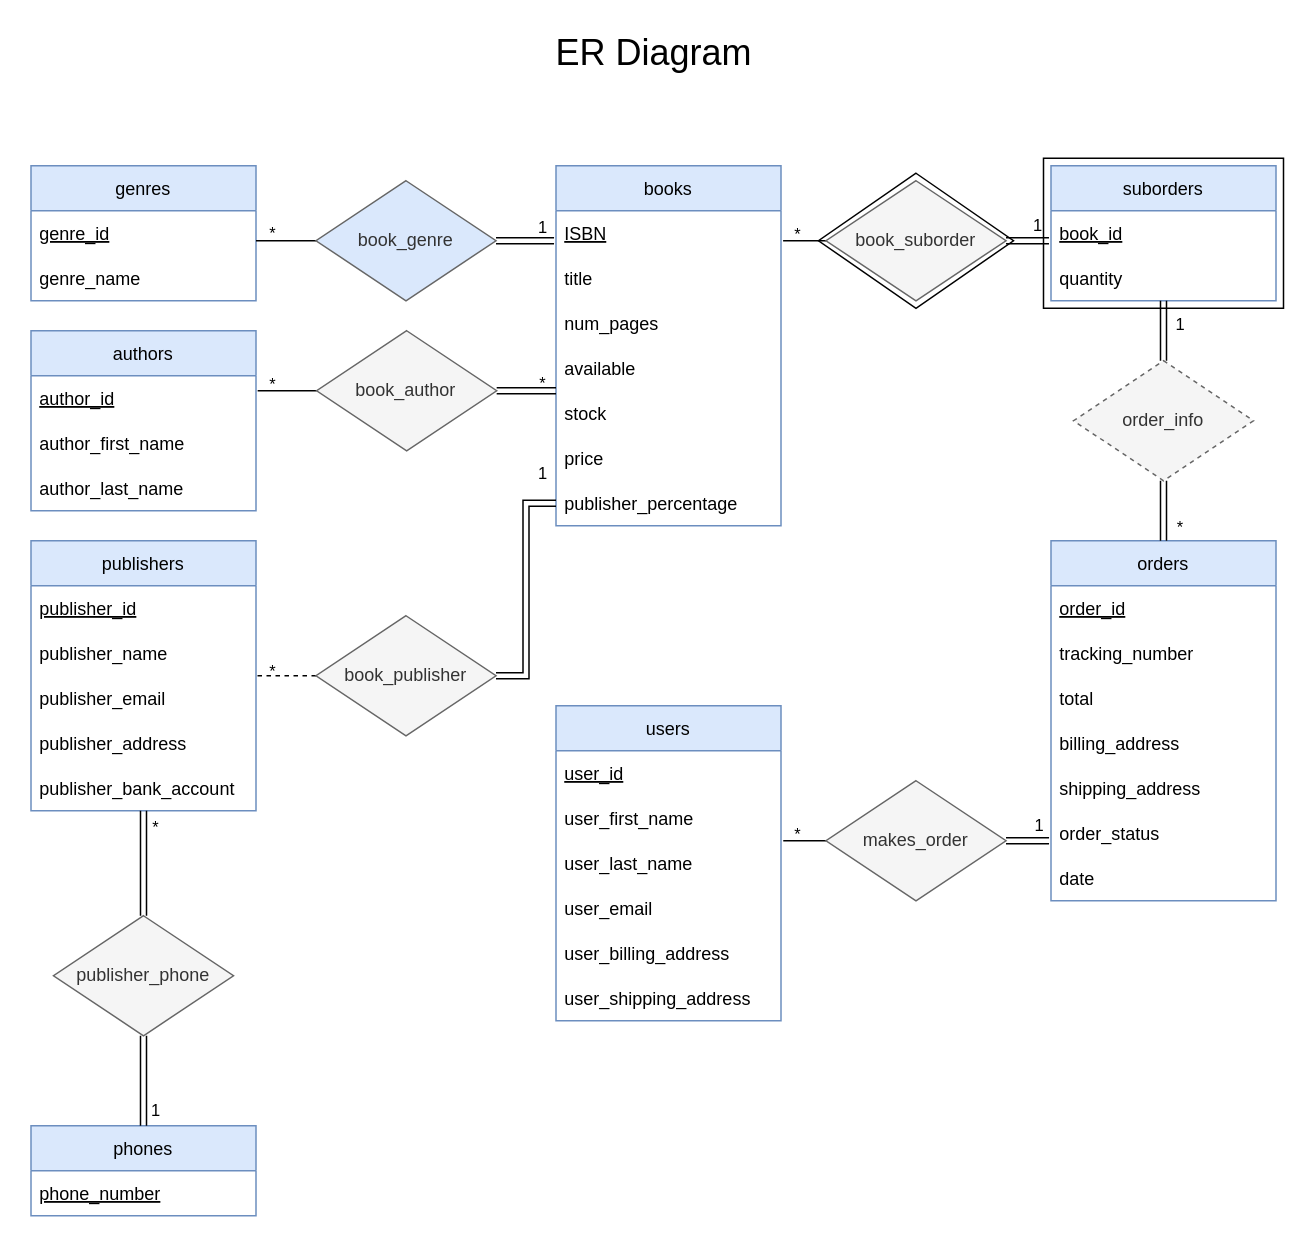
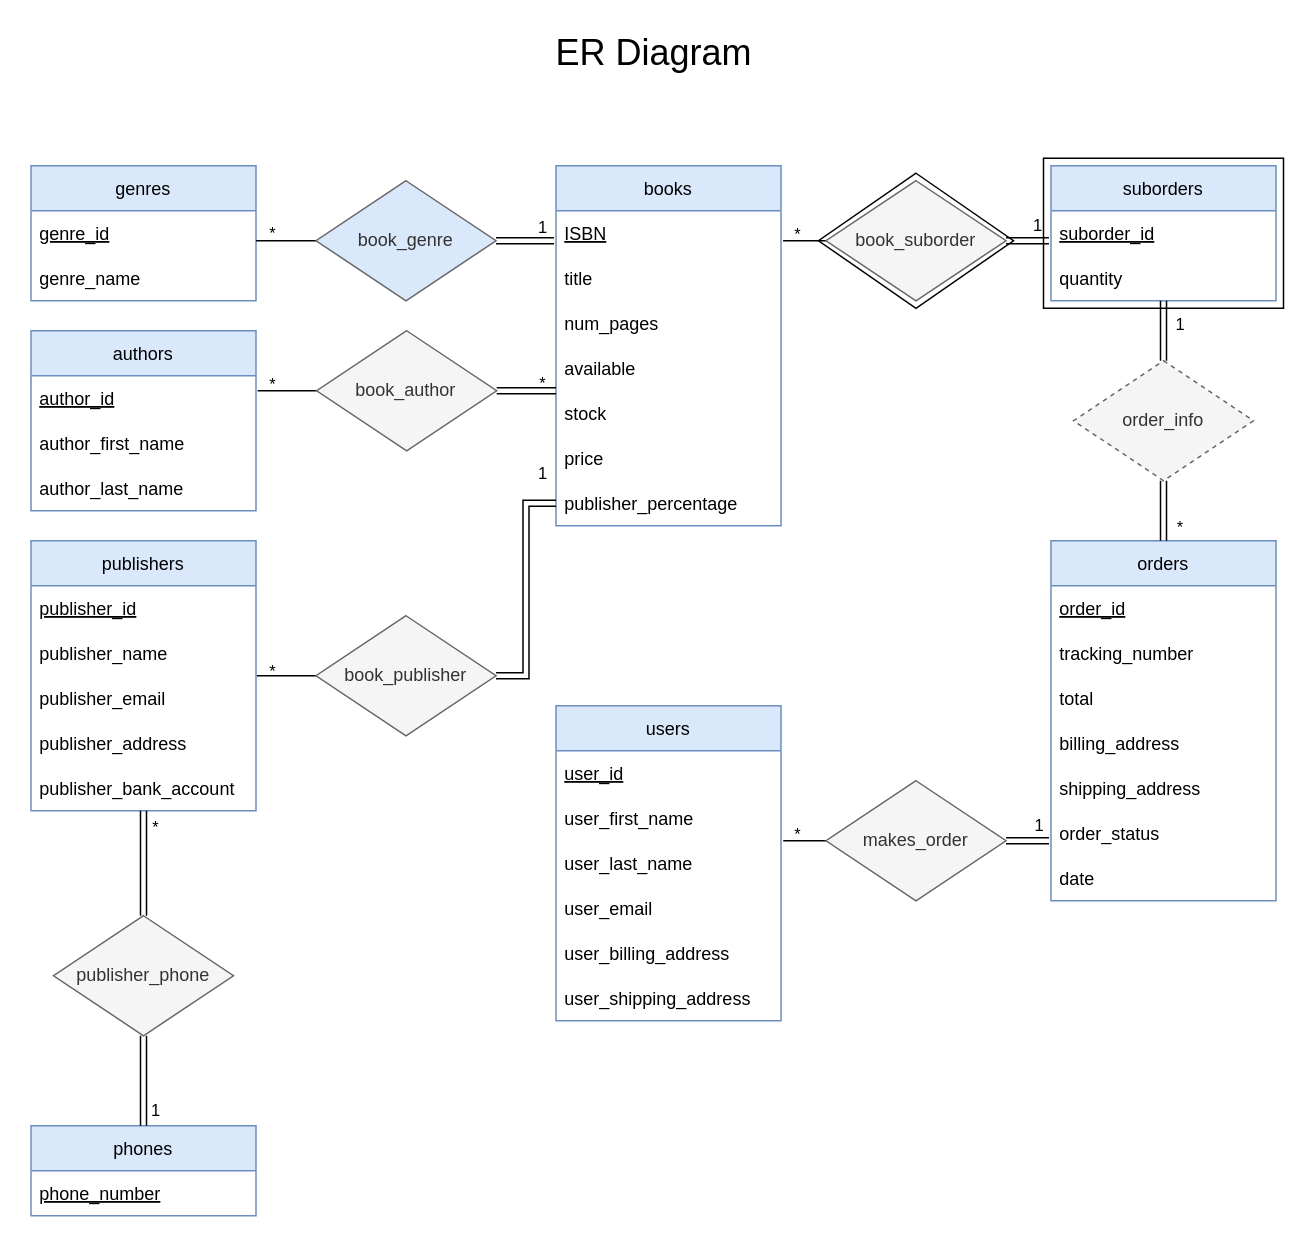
node "book_id": label "book_id" -> "suborder_id"
edge "book_publisher" -- "publisher_email": style dashed -> solid
